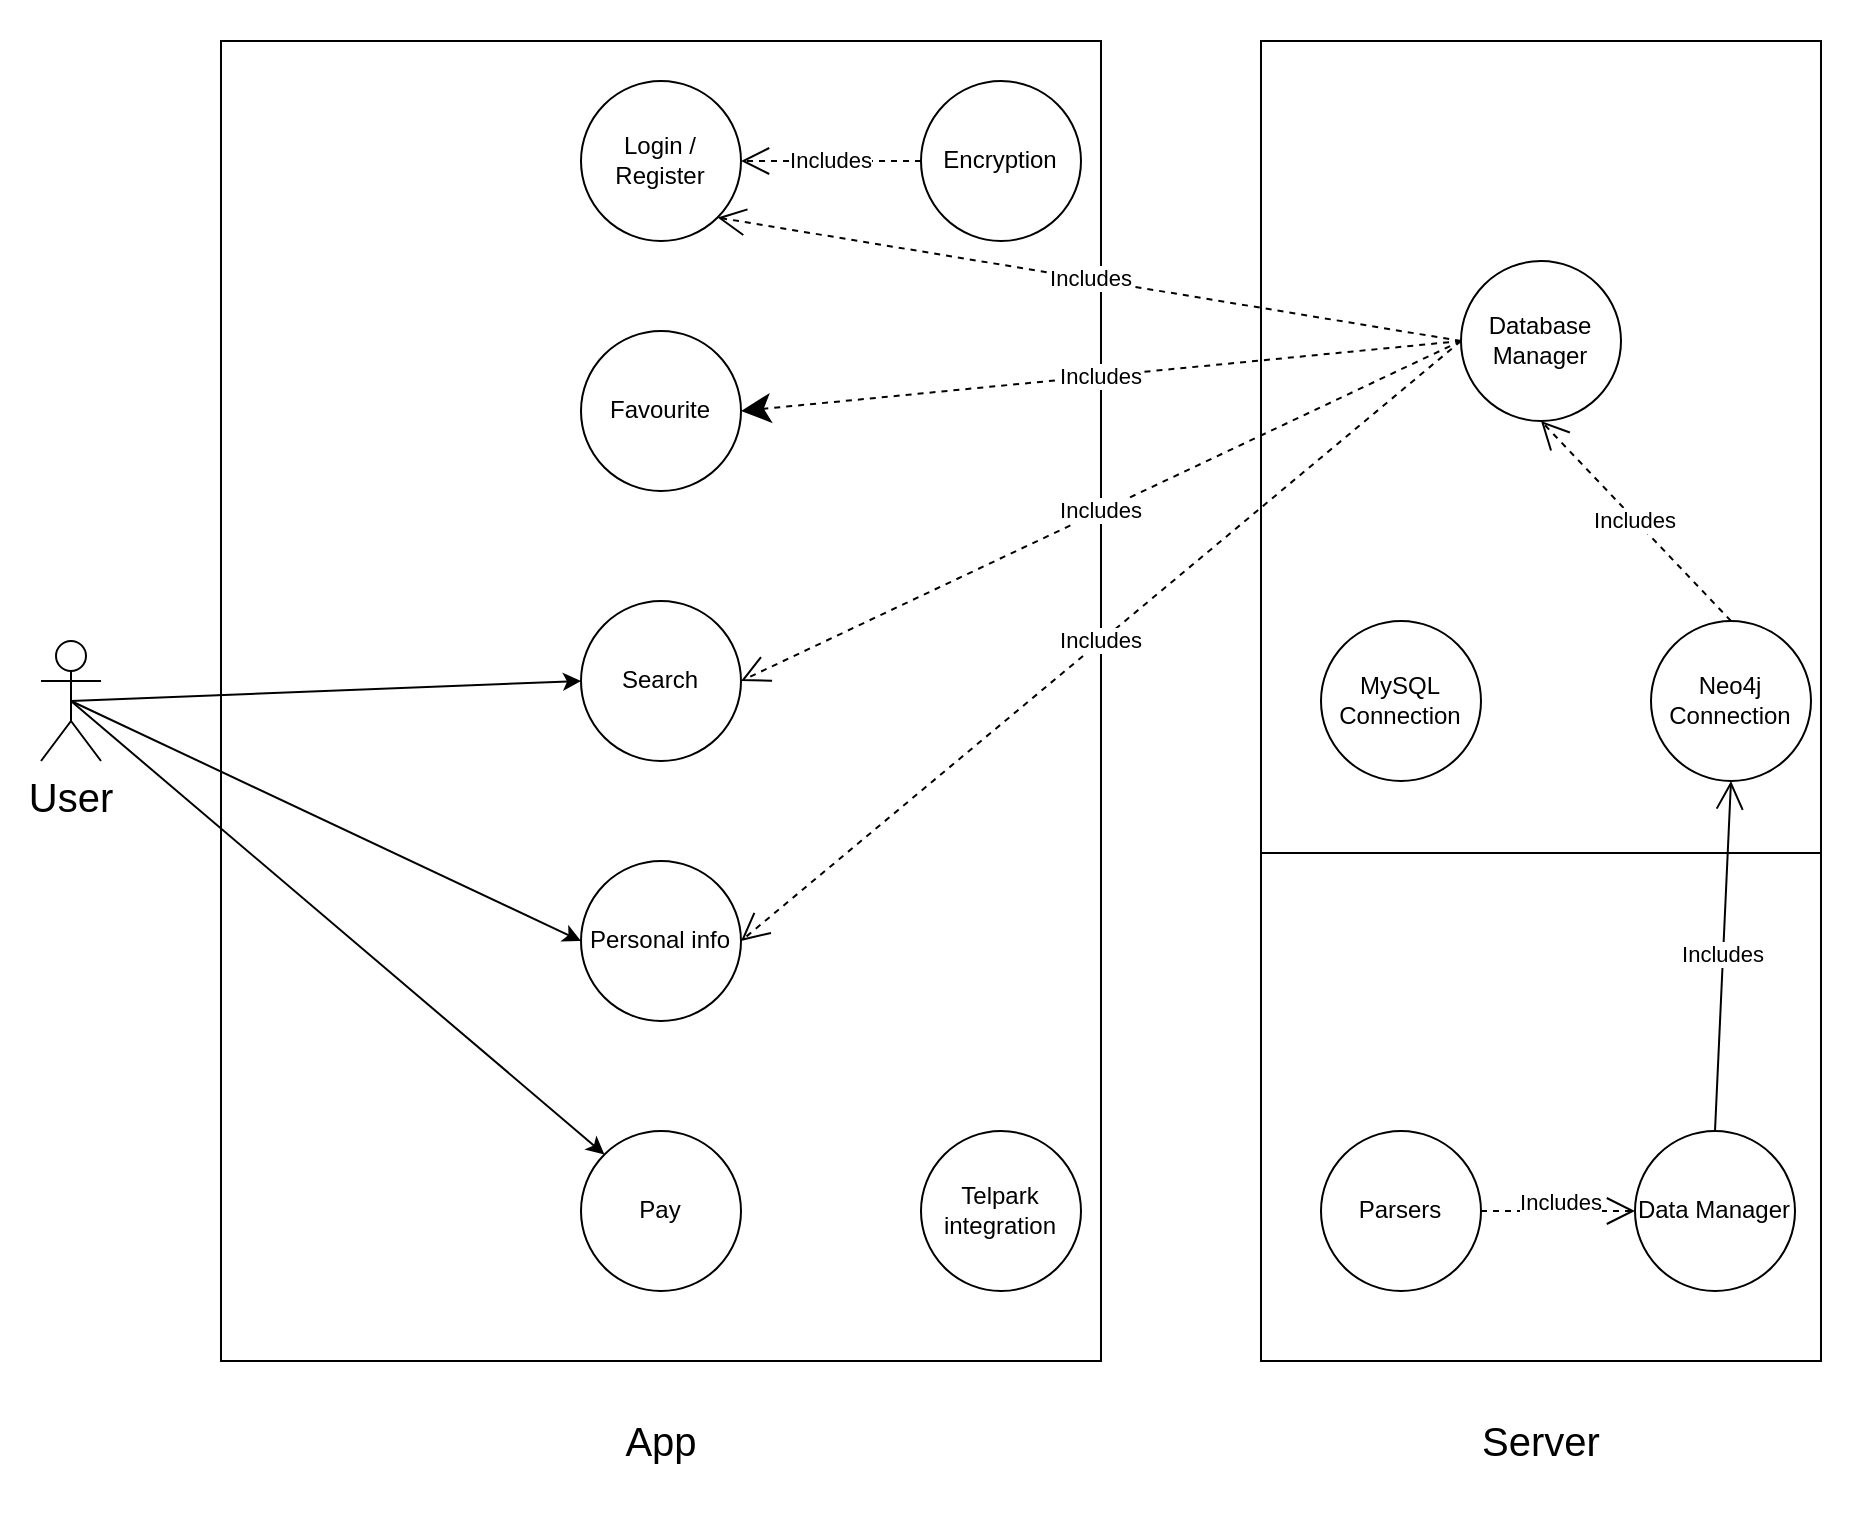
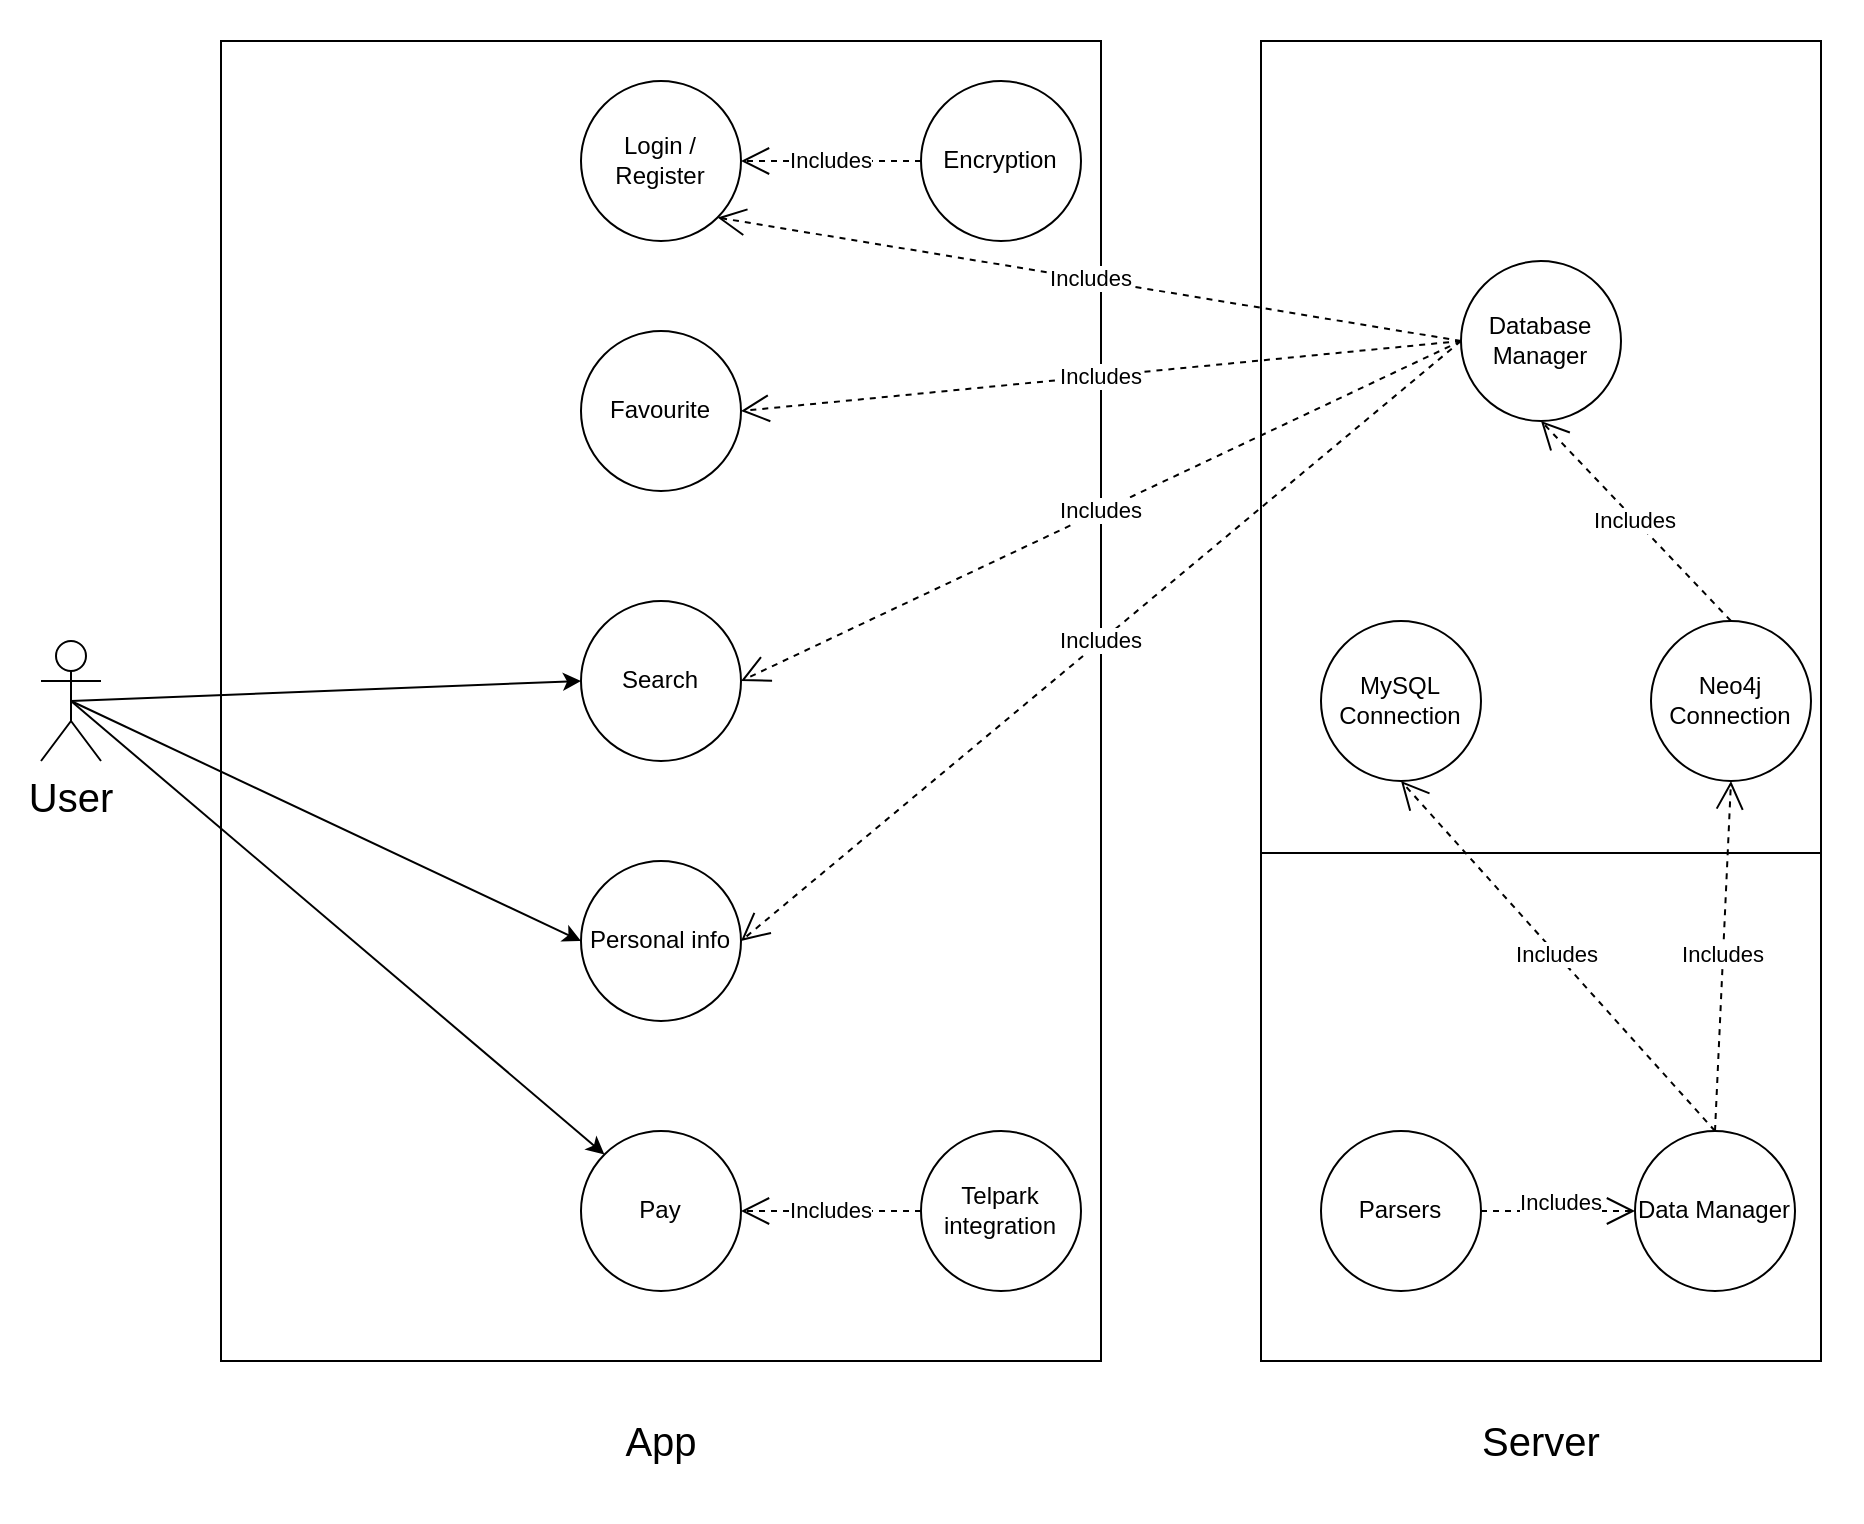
edge "Database Manager" -> "Favourite": arrowhead classic -> open
edge "Data Manager" -> "MySQL Connection": added, label "Includes"
edge "Data Manager" -> "Neo4j Connection": style solid -> dashed
edge "Telpark integration" -> "Pay": added, label "Includes"
